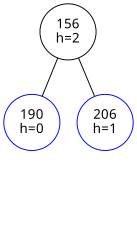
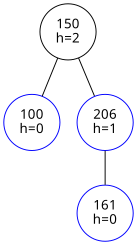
node "156 h=2": label "156 h=2" -> "150 h=2"
node "190 h=0": label "190 h=0" -> "100 h=0"
node "161 h=0": added
